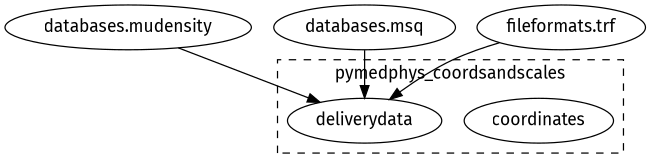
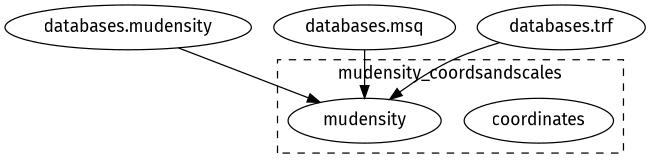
node "fileformats.trf": label "fileformats.trf" -> "databases.trf"
cluster "pymedphys_coordsandscales": label "pymedphys_coordsandscales" -> "mudensity_coordsandscales"
node "deliverydata": label "deliverydata" -> "mudensity"
